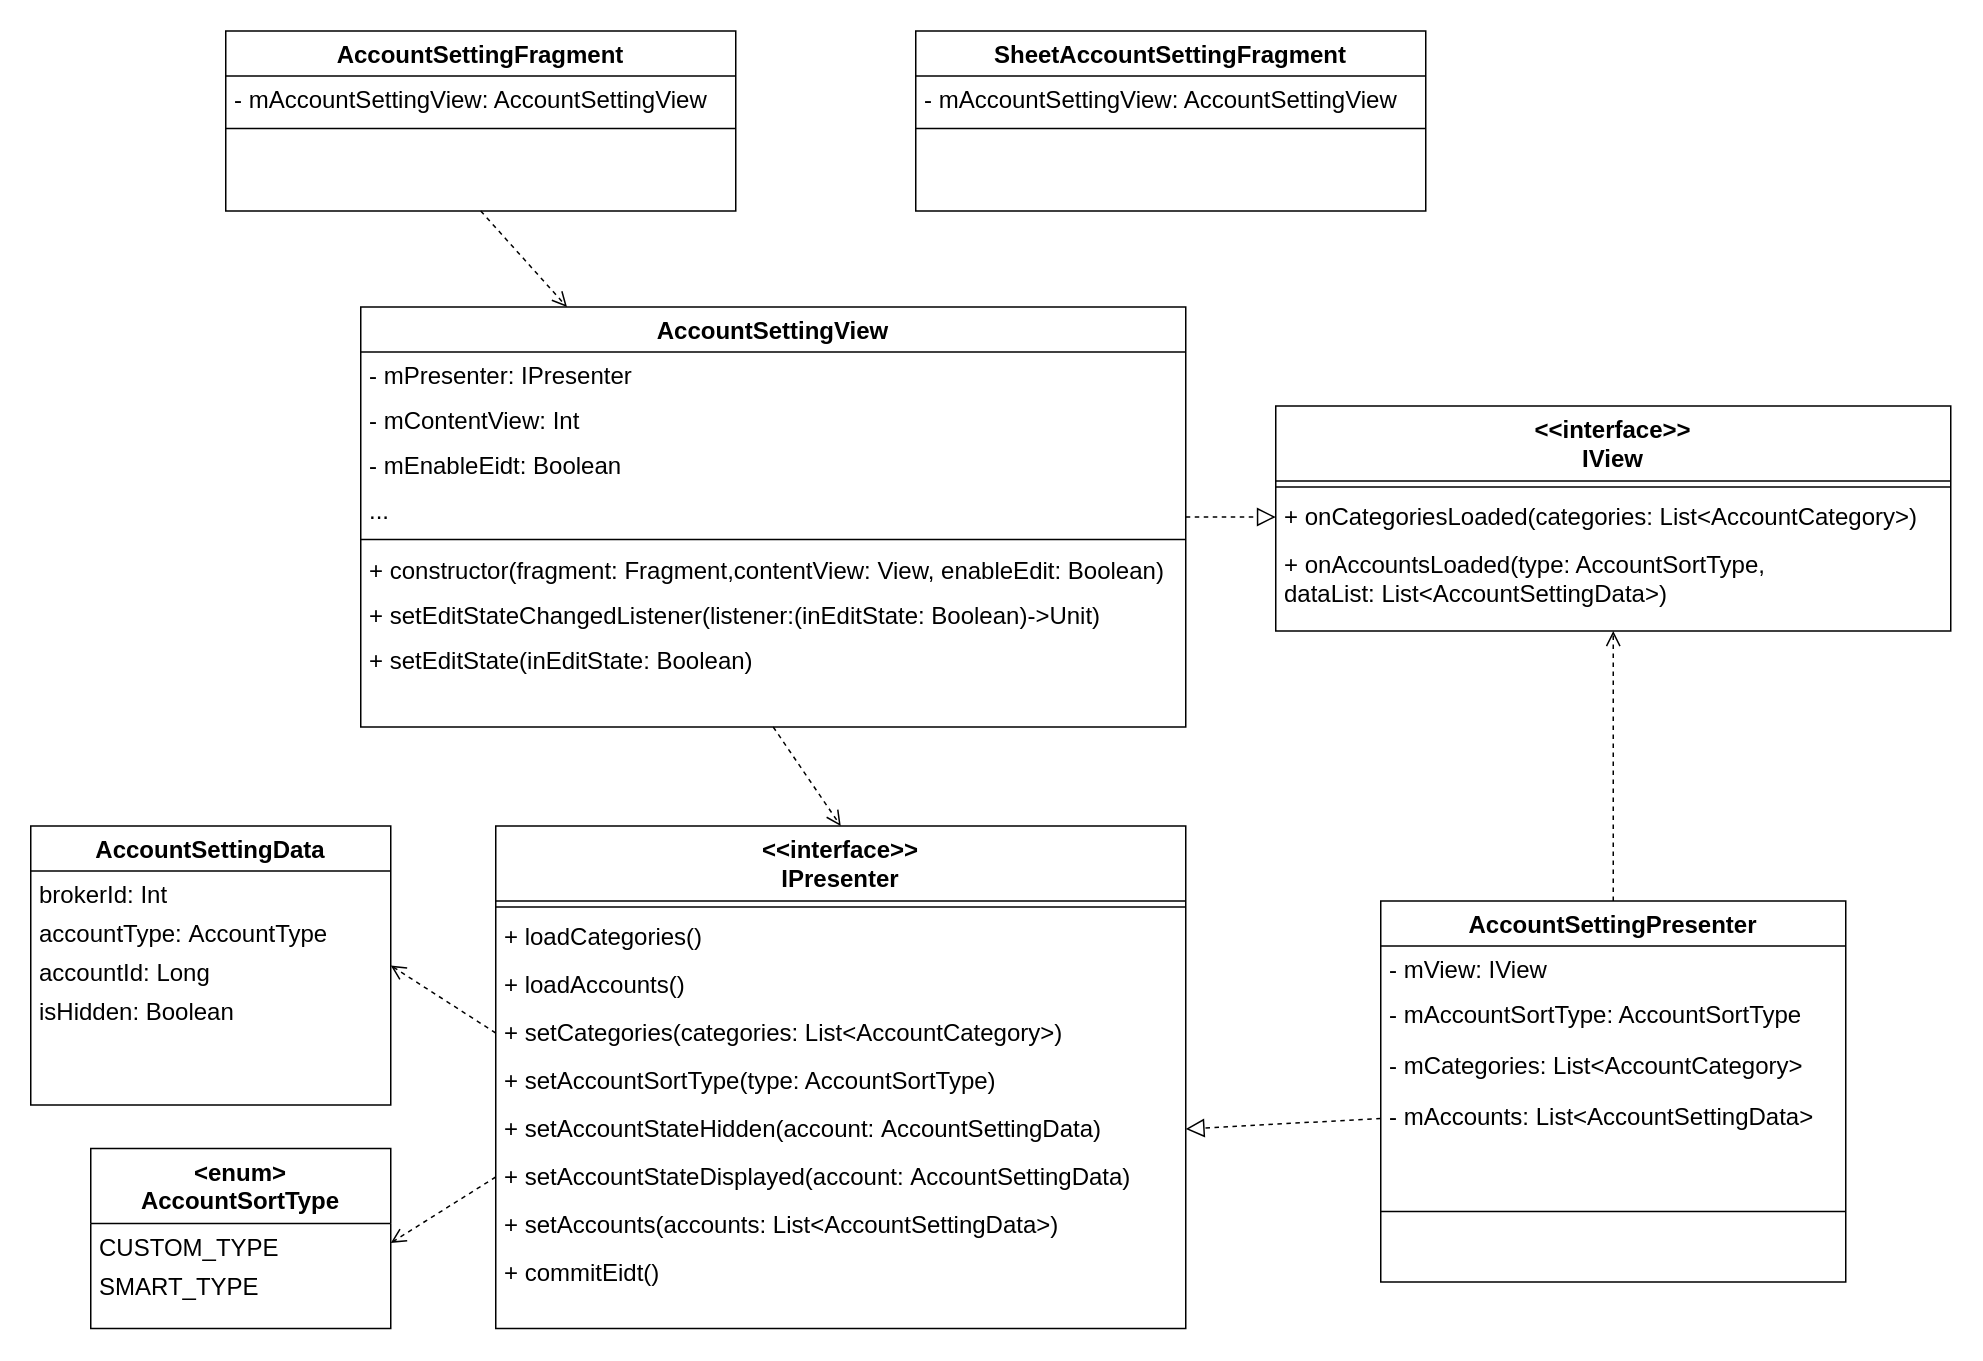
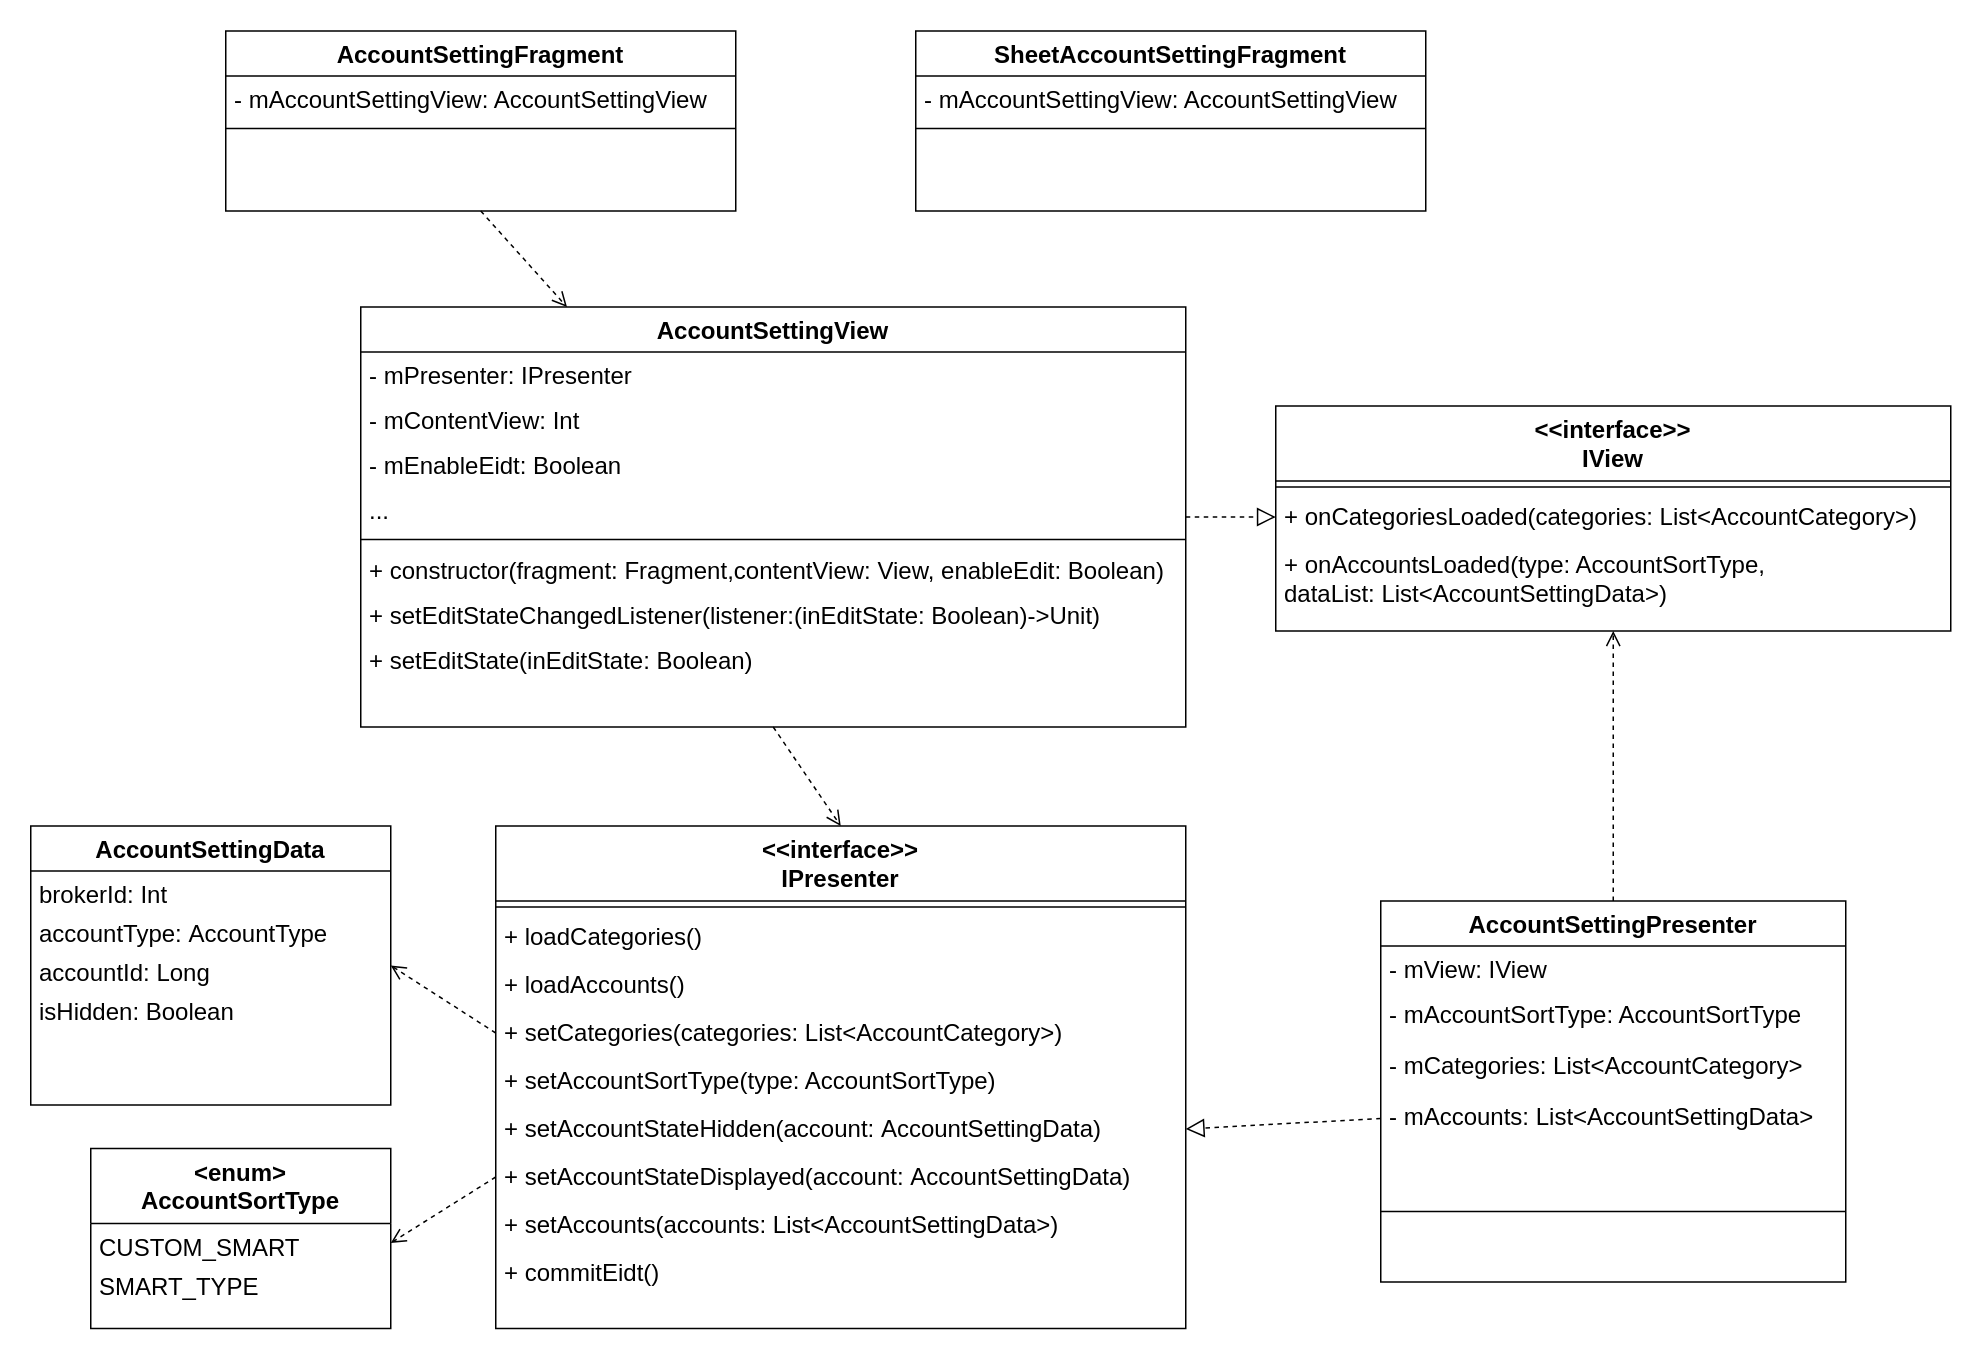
node "CUSTOM_TYPE": label "CUSTOM_TYPE" -> "CUSTOM_SMART"
